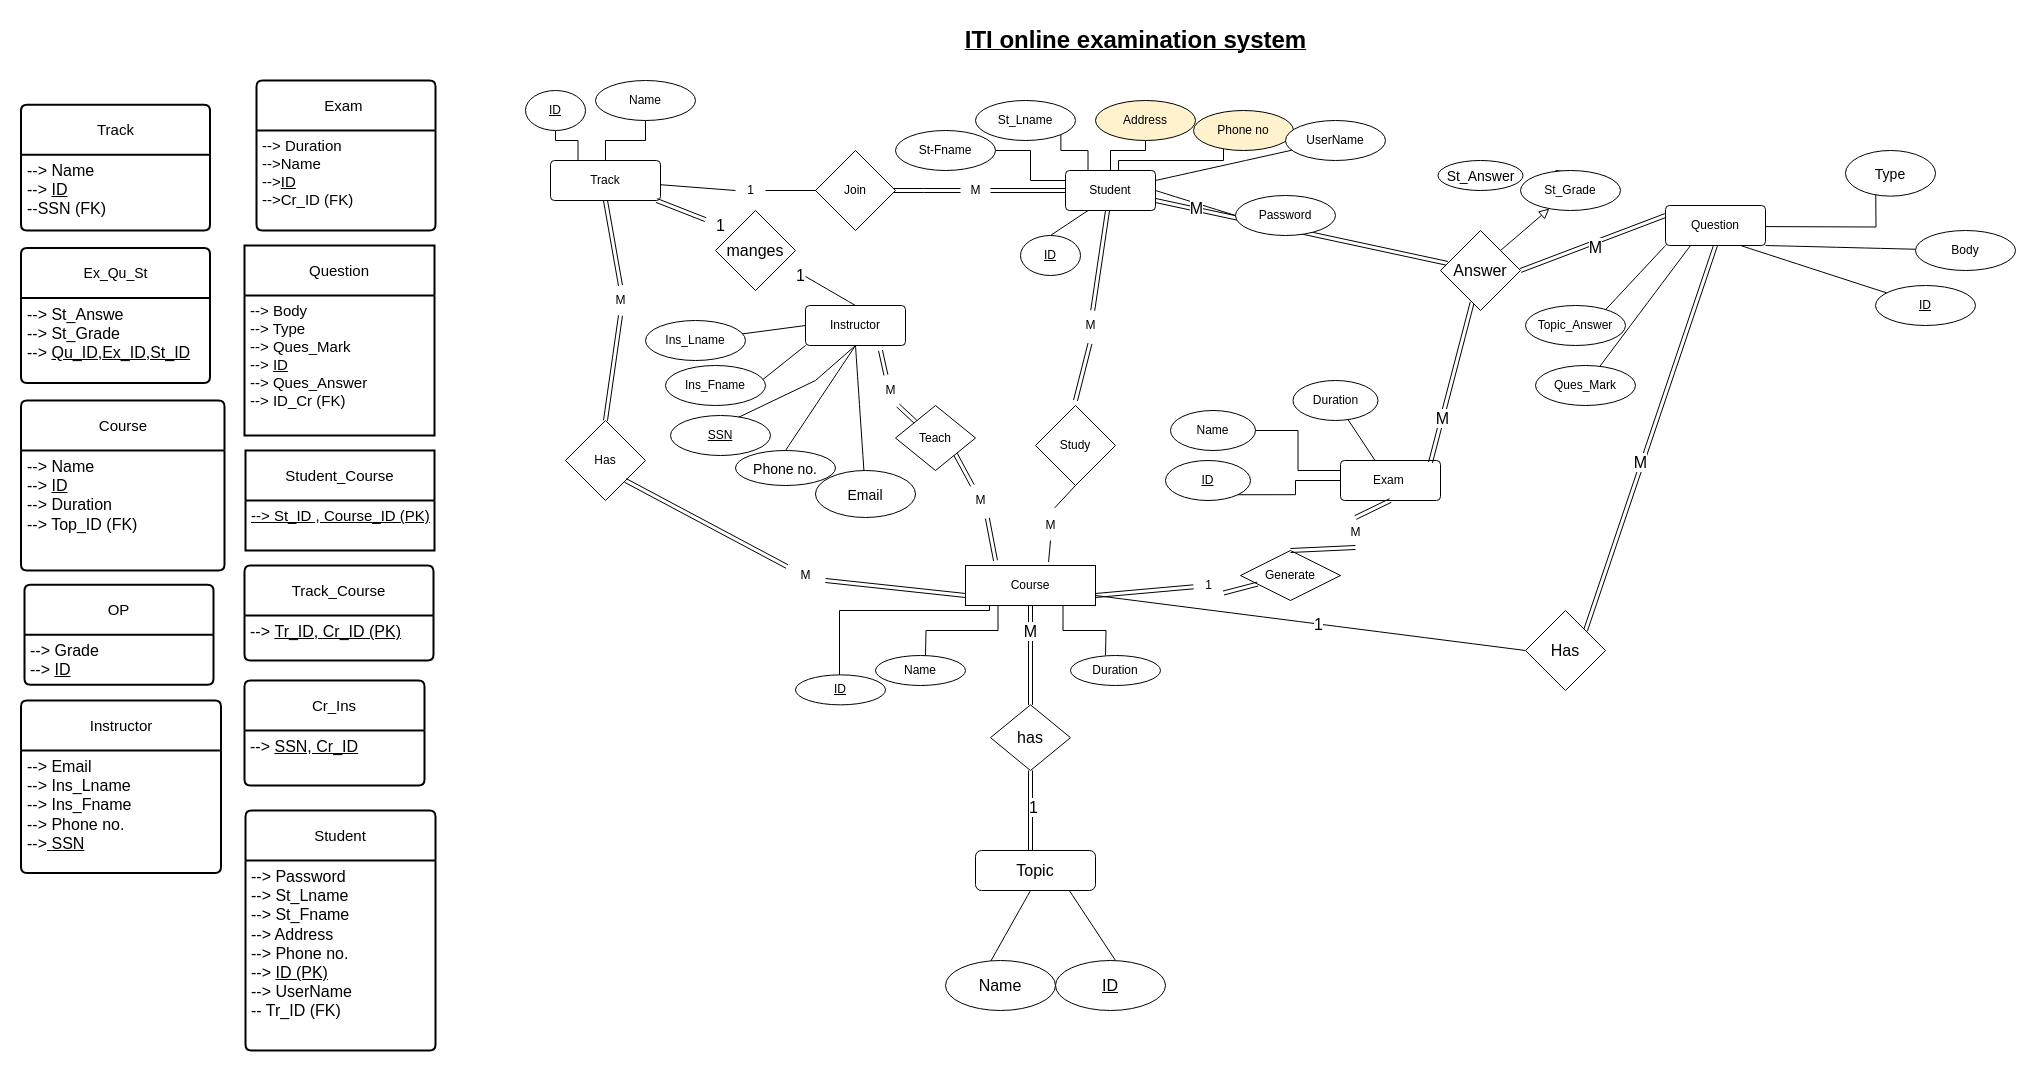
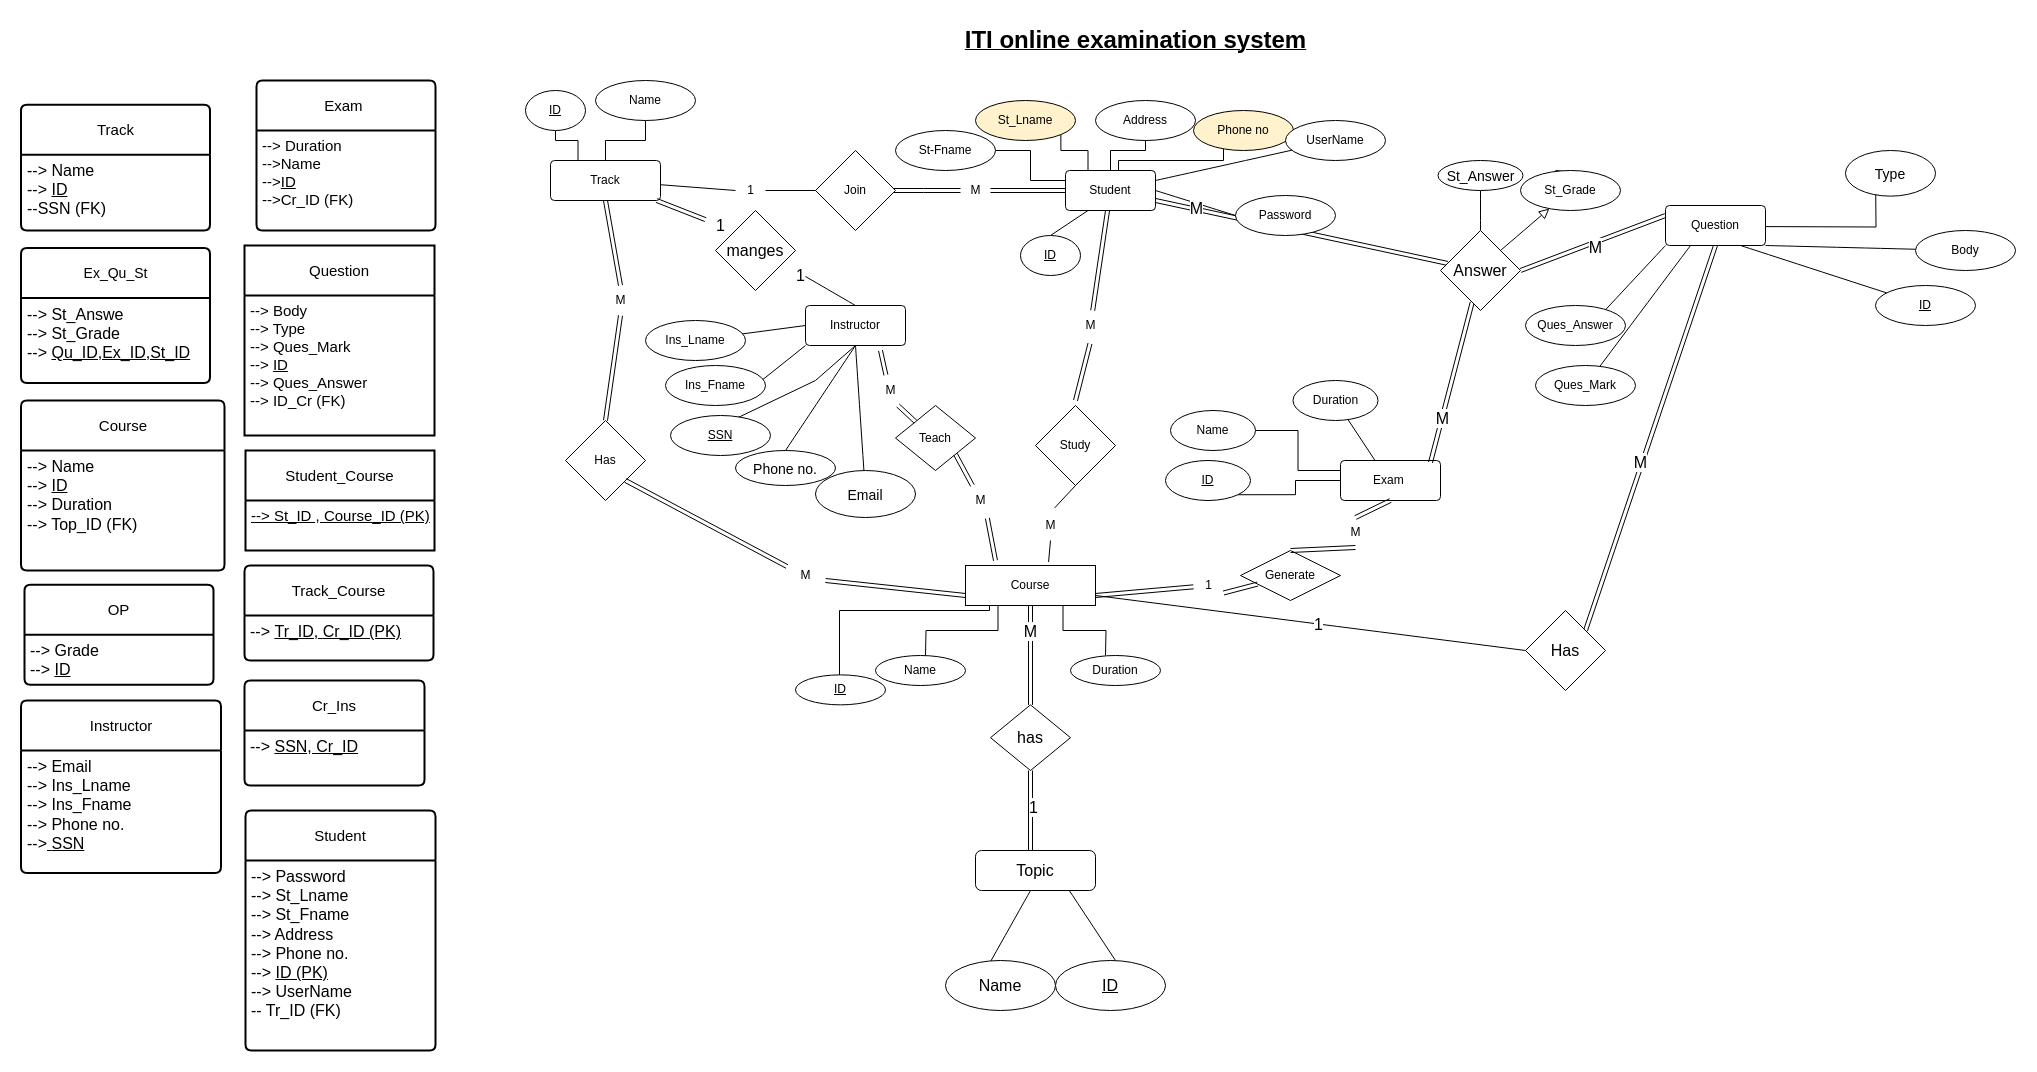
node "St_Lname": fillcolor #ffffff -> #fff2cc
node "Address": fillcolor #fff2cc -> #ffffff
edge "St_Answer" -- "Answer": added
node "Topic_Answer": label "Topic_Answer" -> "Ques_Answer"
